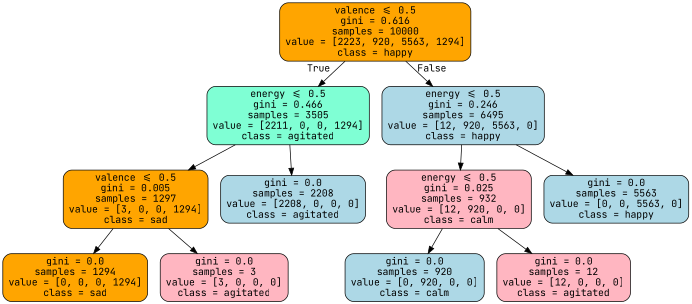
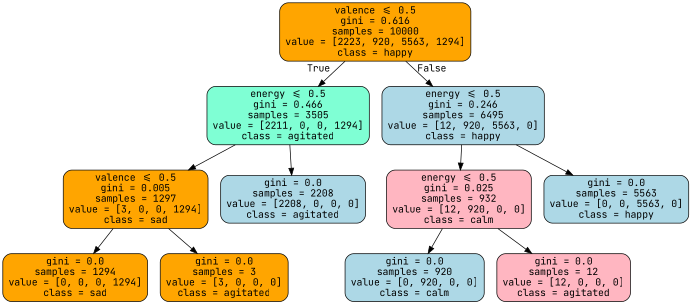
node "gini = 0.0 samples = 3 value = [3, 0, 0, 0] class = agitated": fillcolor lightpink -> orange
